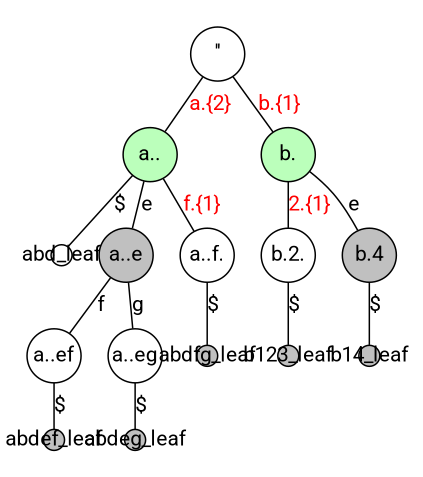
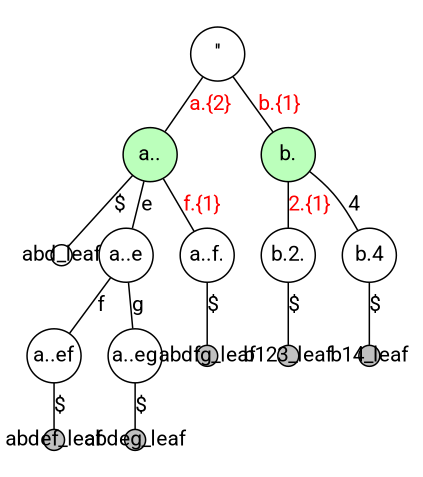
edge "b." -- "b.4": label "e" -> "4"
node "a..e": fillcolor grey -> white
node "b.4": fillcolor grey -> white
